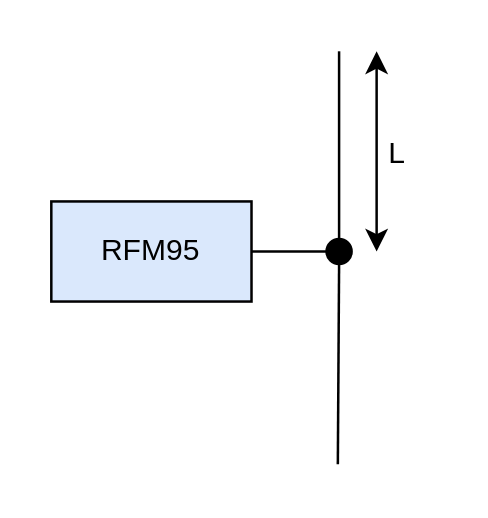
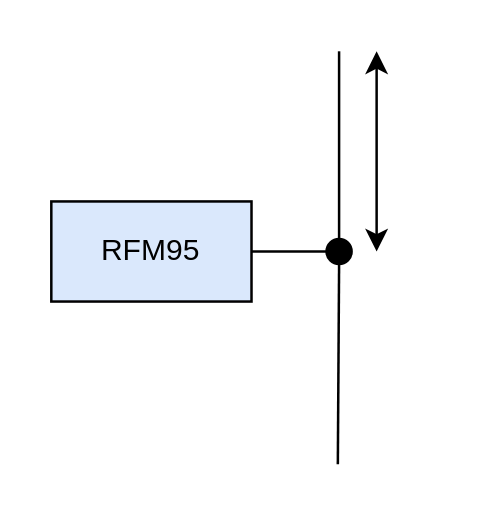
node "L": removed
